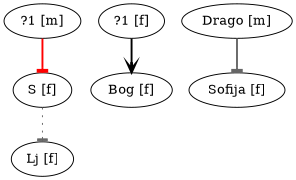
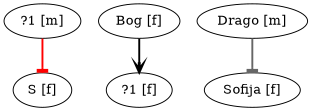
edge "?1 [f]" -> "Bog [f]": reversed
node "Lj [f]": removed
